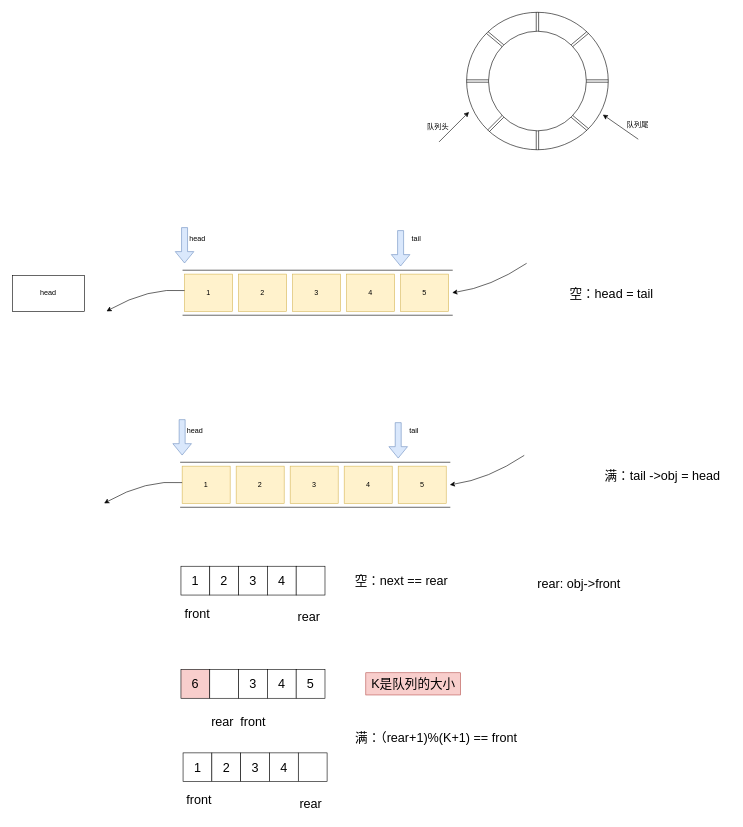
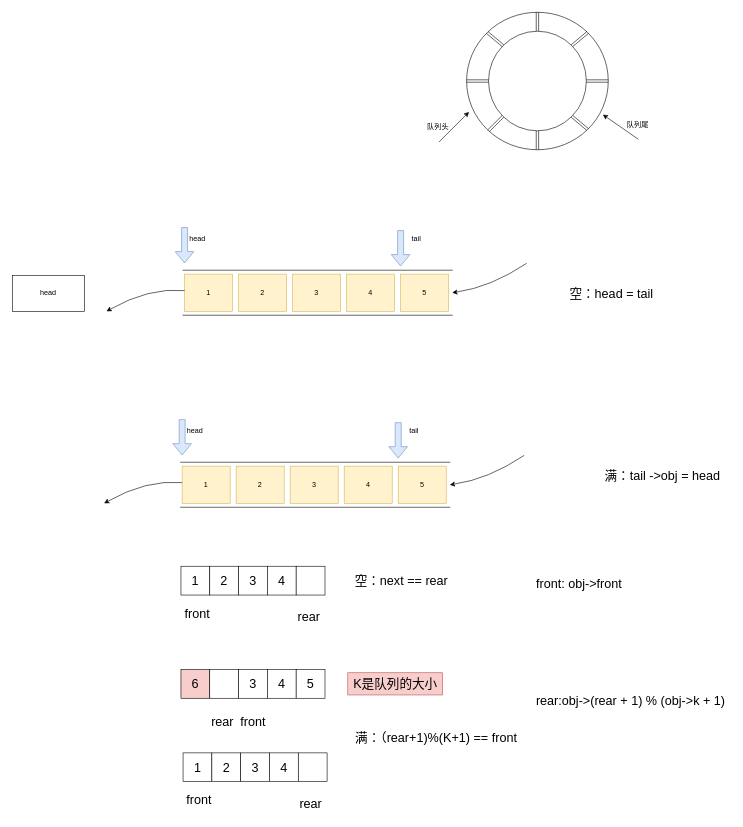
node "rear: obj->front": label "rear: obj->front" -> "front: obj->front"
node "K是队列的大小": moved (413, 684) -> (395, 684)
node "rear:obj->(rear + 1) % (obj->k + 1)": added
